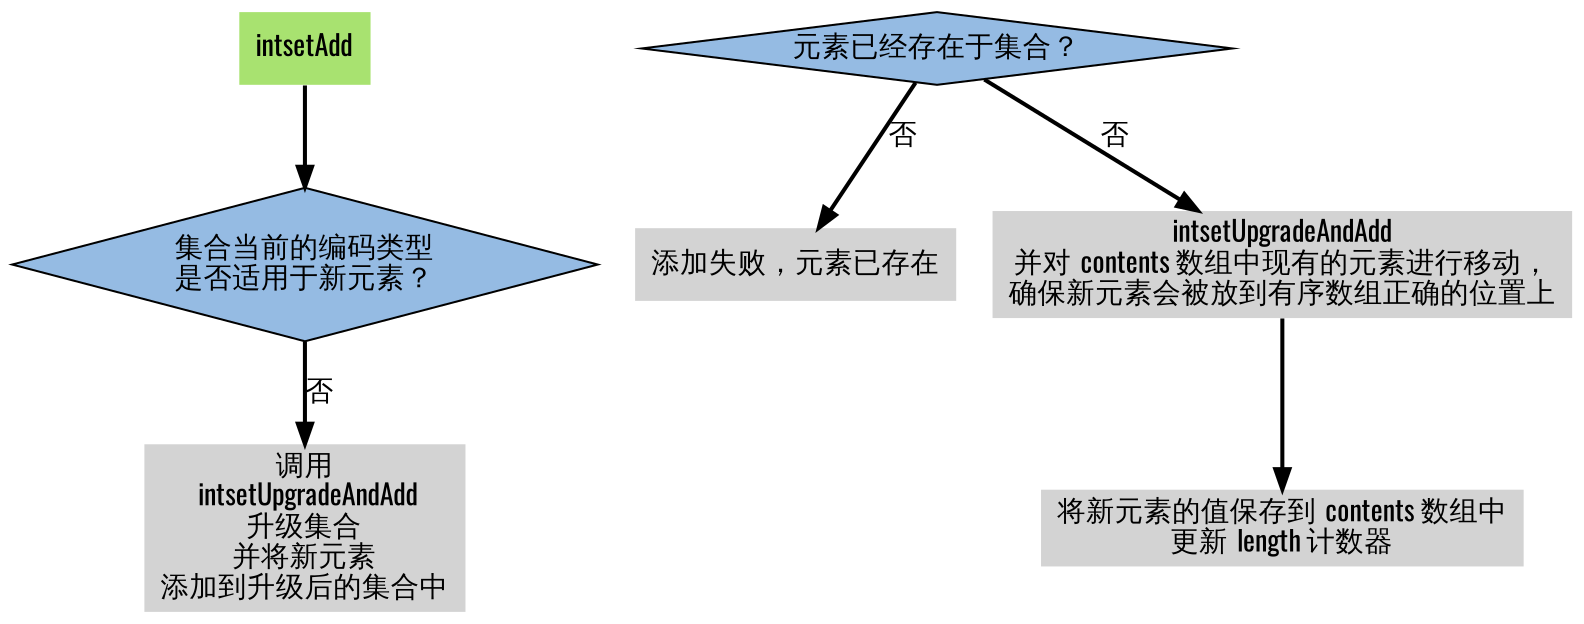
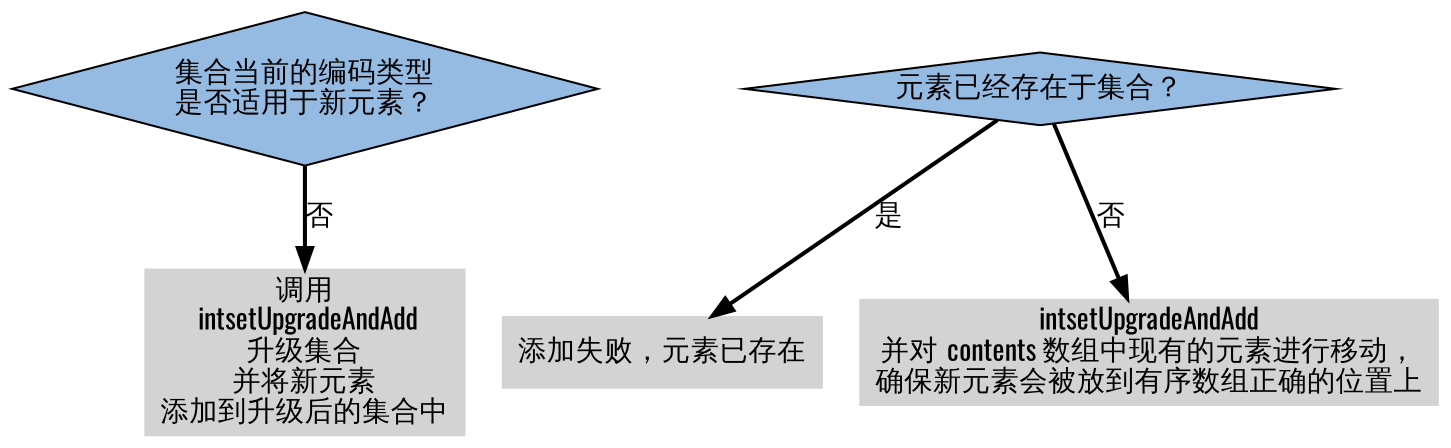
node "intsetAdd": removed
edge "元素已经存在于集合？" -> "添加失败，元素已存在": label "否" -> "是"
node "将新元素的值保存到 contents 数组中 更新 length 计数器": removed
